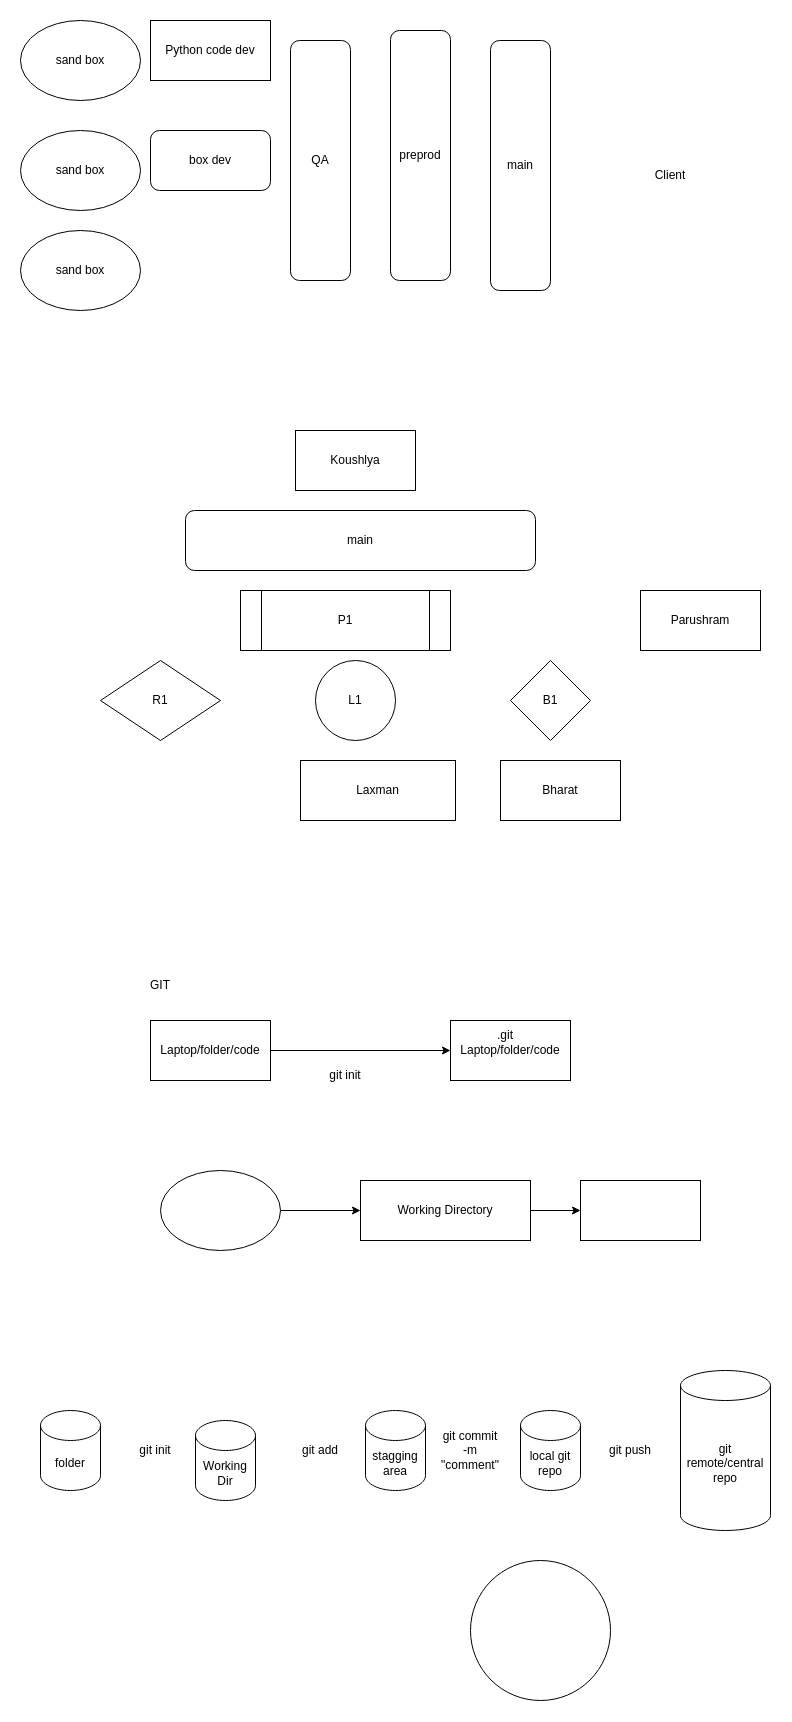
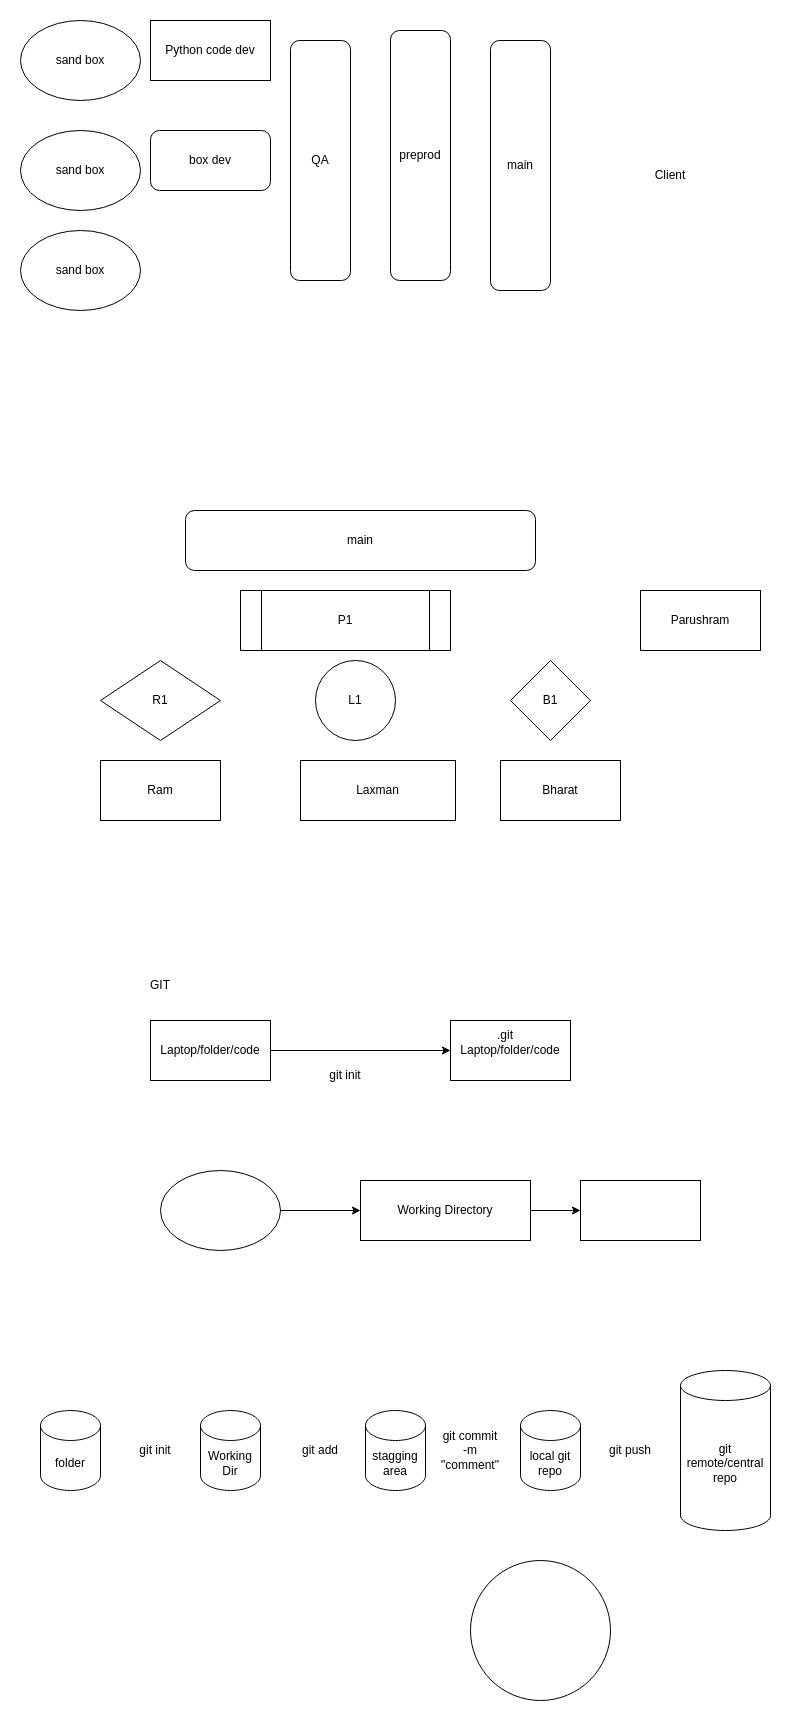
node "Koushlya": removed
node "Ram": added
node "Working Dir": moved (226, 1461) -> (231, 1451)
